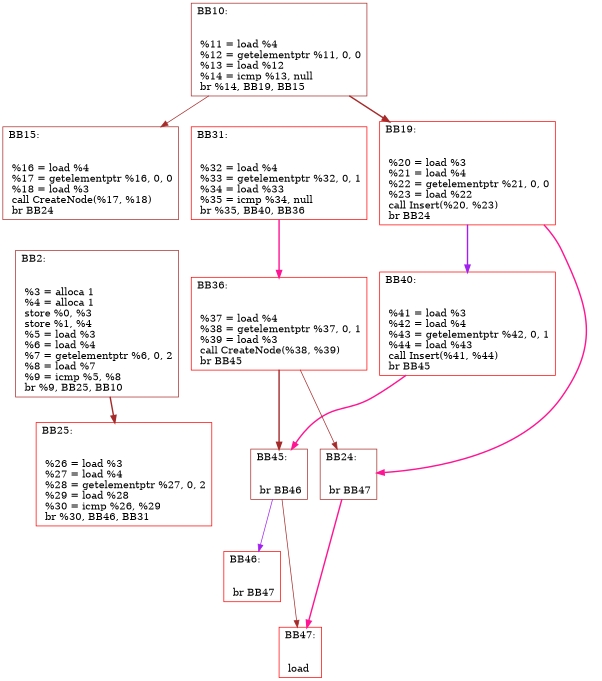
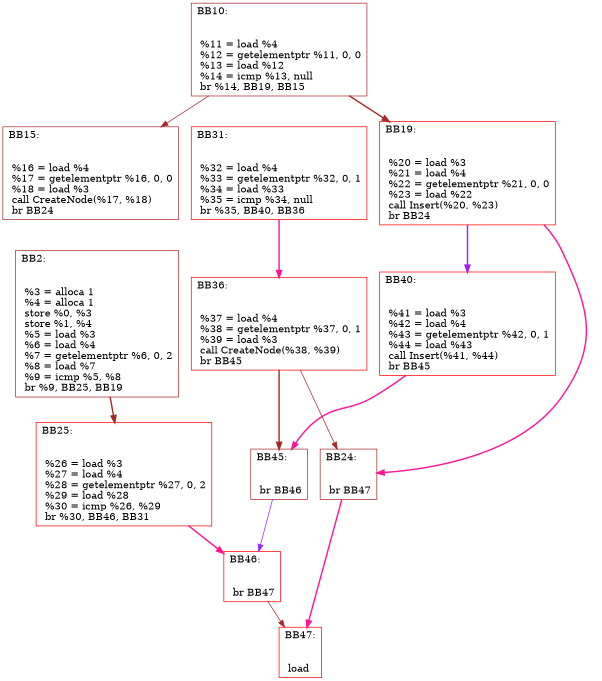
node "BB2:": text "br %9, BB25, BB10" -> "br %9, BB25, BB19"
edge "BB25:" -> "BB46:": added
edge "BB45:" -> "BB47:": now "BB46:" -> "BB47:"
